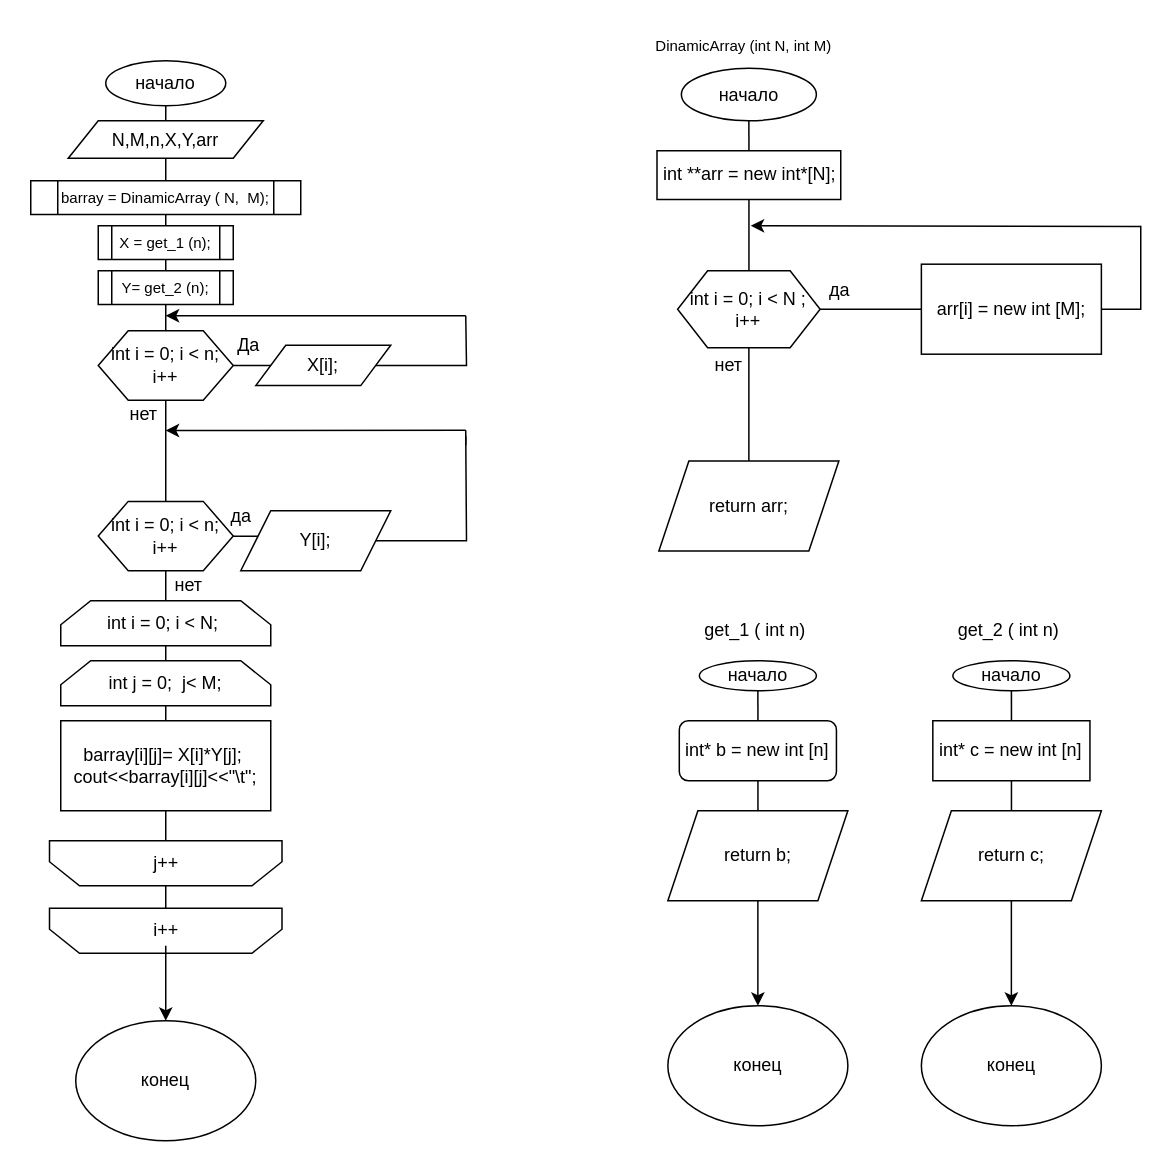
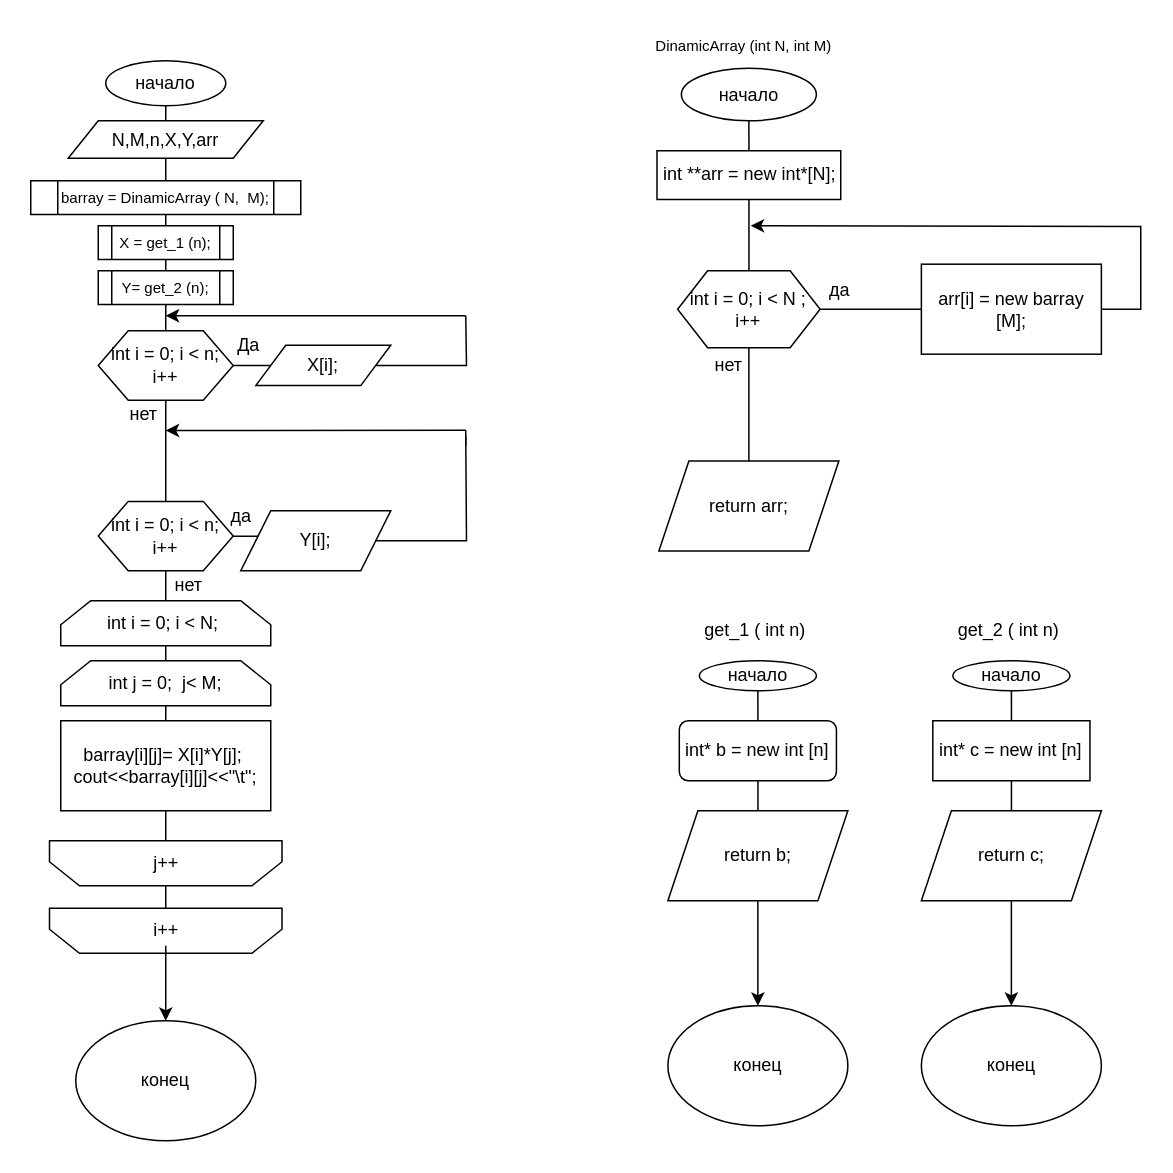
node "arr[i] = new int [M];": label "arr[i] = new int [M];" -> "arr[i] = new barray [M];"
